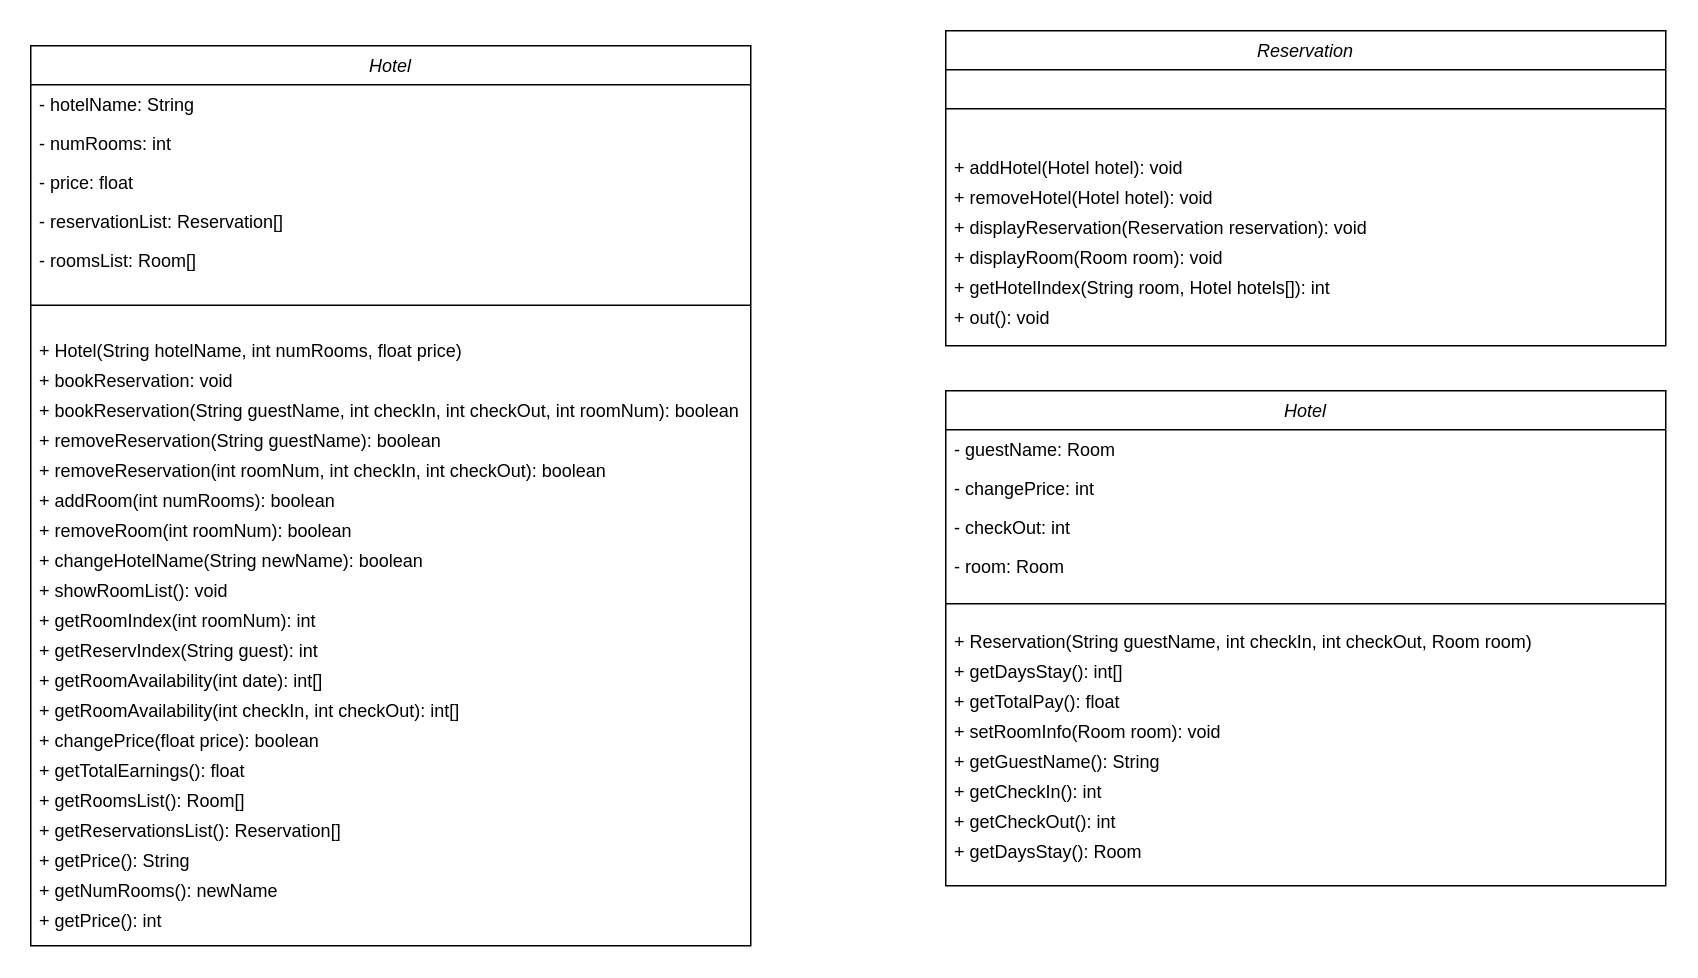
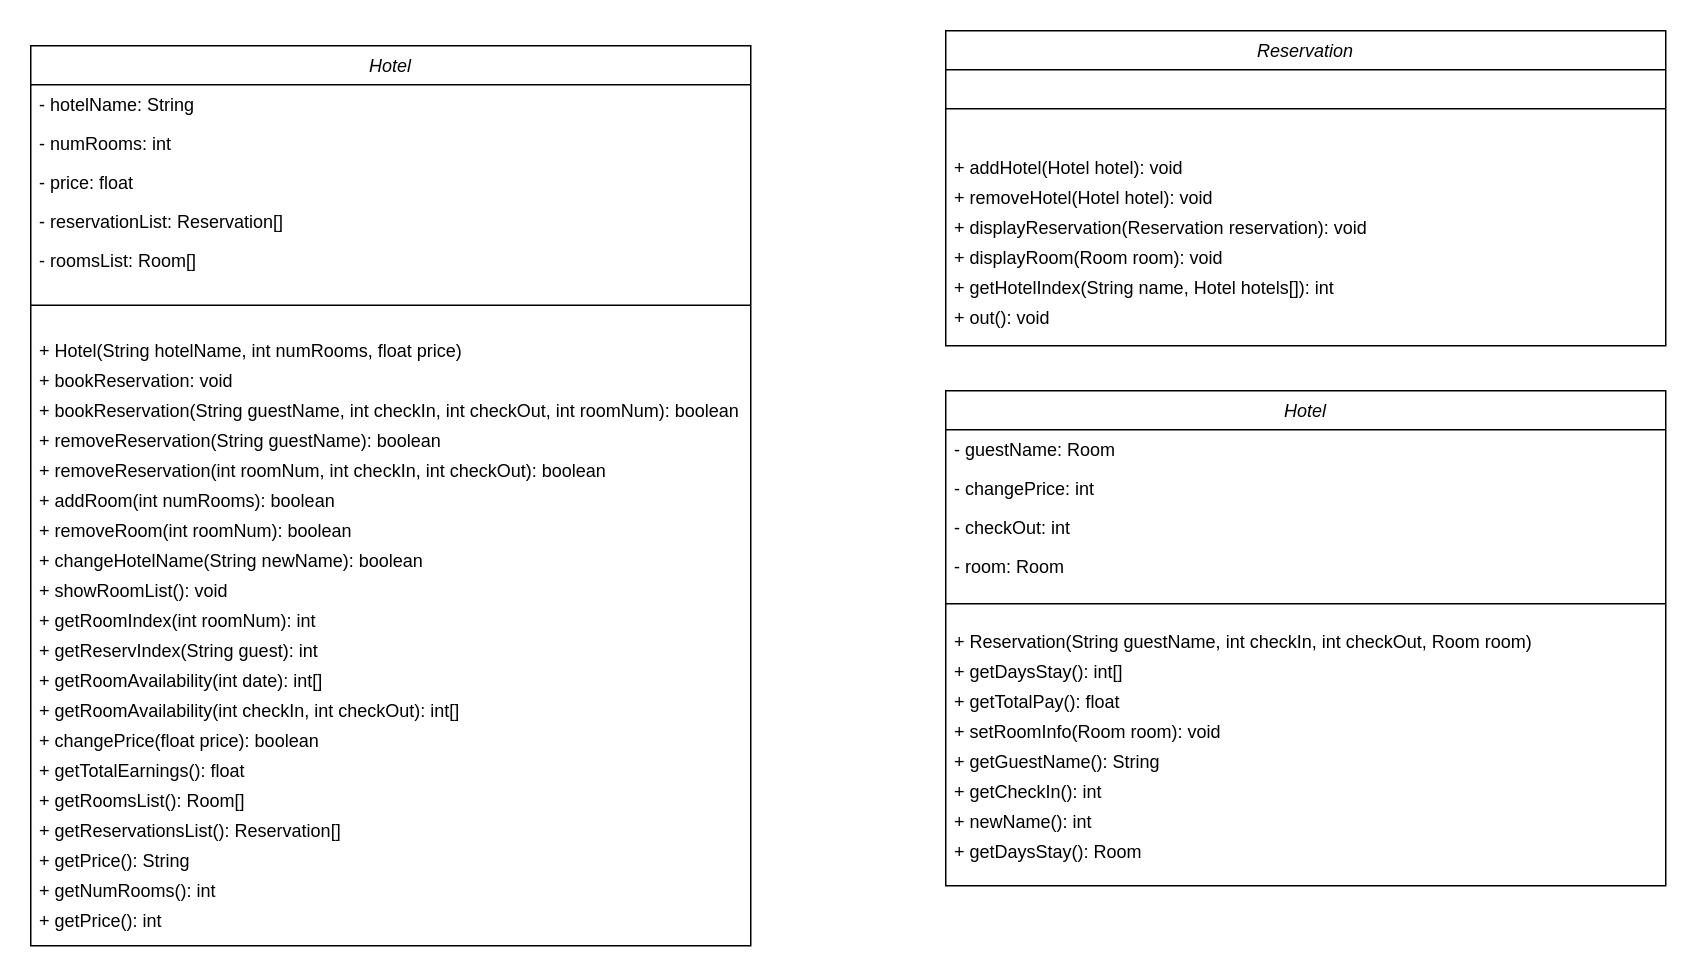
node "+ getHotelIndex(String room, Hotel hotels[]): int": label "+ getHotelIndex(String room, Hotel hotels[]): int" -> "+ getHotelIndex(String name, Hotel hotels[]): int"
node "+ getCheckOut(): int": label "+ getCheckOut(): int" -> "+ newName(): int"
node "+ getNumRooms(): newName": label "+ getNumRooms(): newName" -> "+ getNumRooms(): int"
